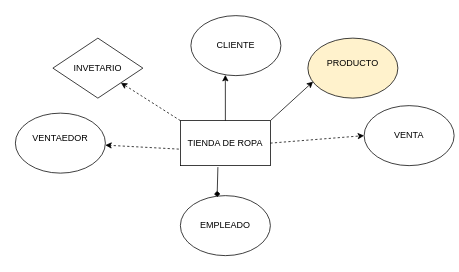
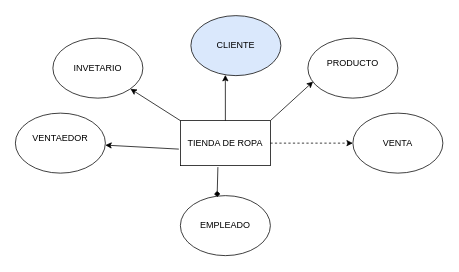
node "CLIENTE": fillcolor #ffffff -> #dae8fc
node "INVETARIO": shape diamond -> ellipse
node "PRODUCTO": fillcolor #fff2cc -> #ffffff
edge "TIENDA DE ROPA" -> "INVETARIO": style dashed -> solid
node "VENTA": moved (409, 135) -> (398, 143)
edge "TIENDA DE ROPA" -> "VENTAEDOR": style dashed -> solid
